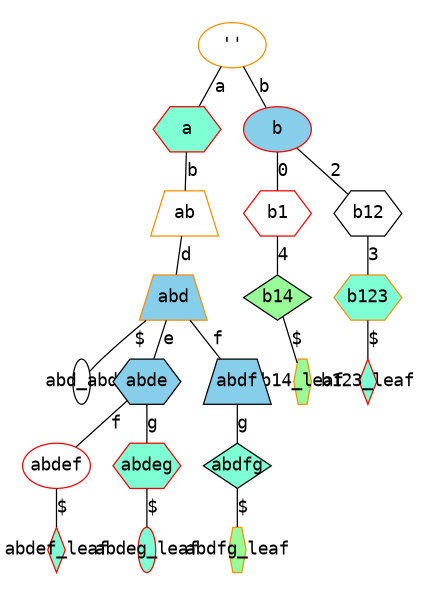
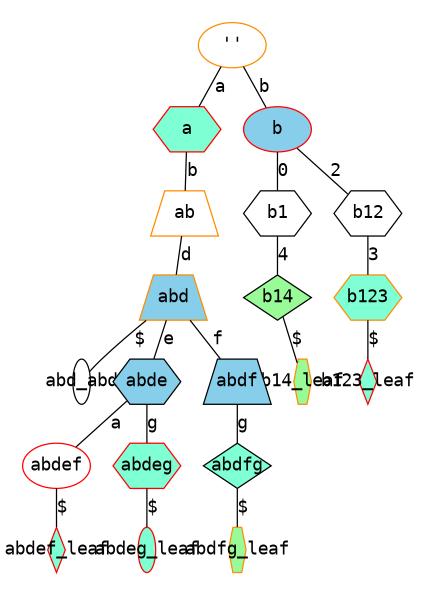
node "b1": color red -> black
edge "abde" -- "abdef": label "f" -> "a"
